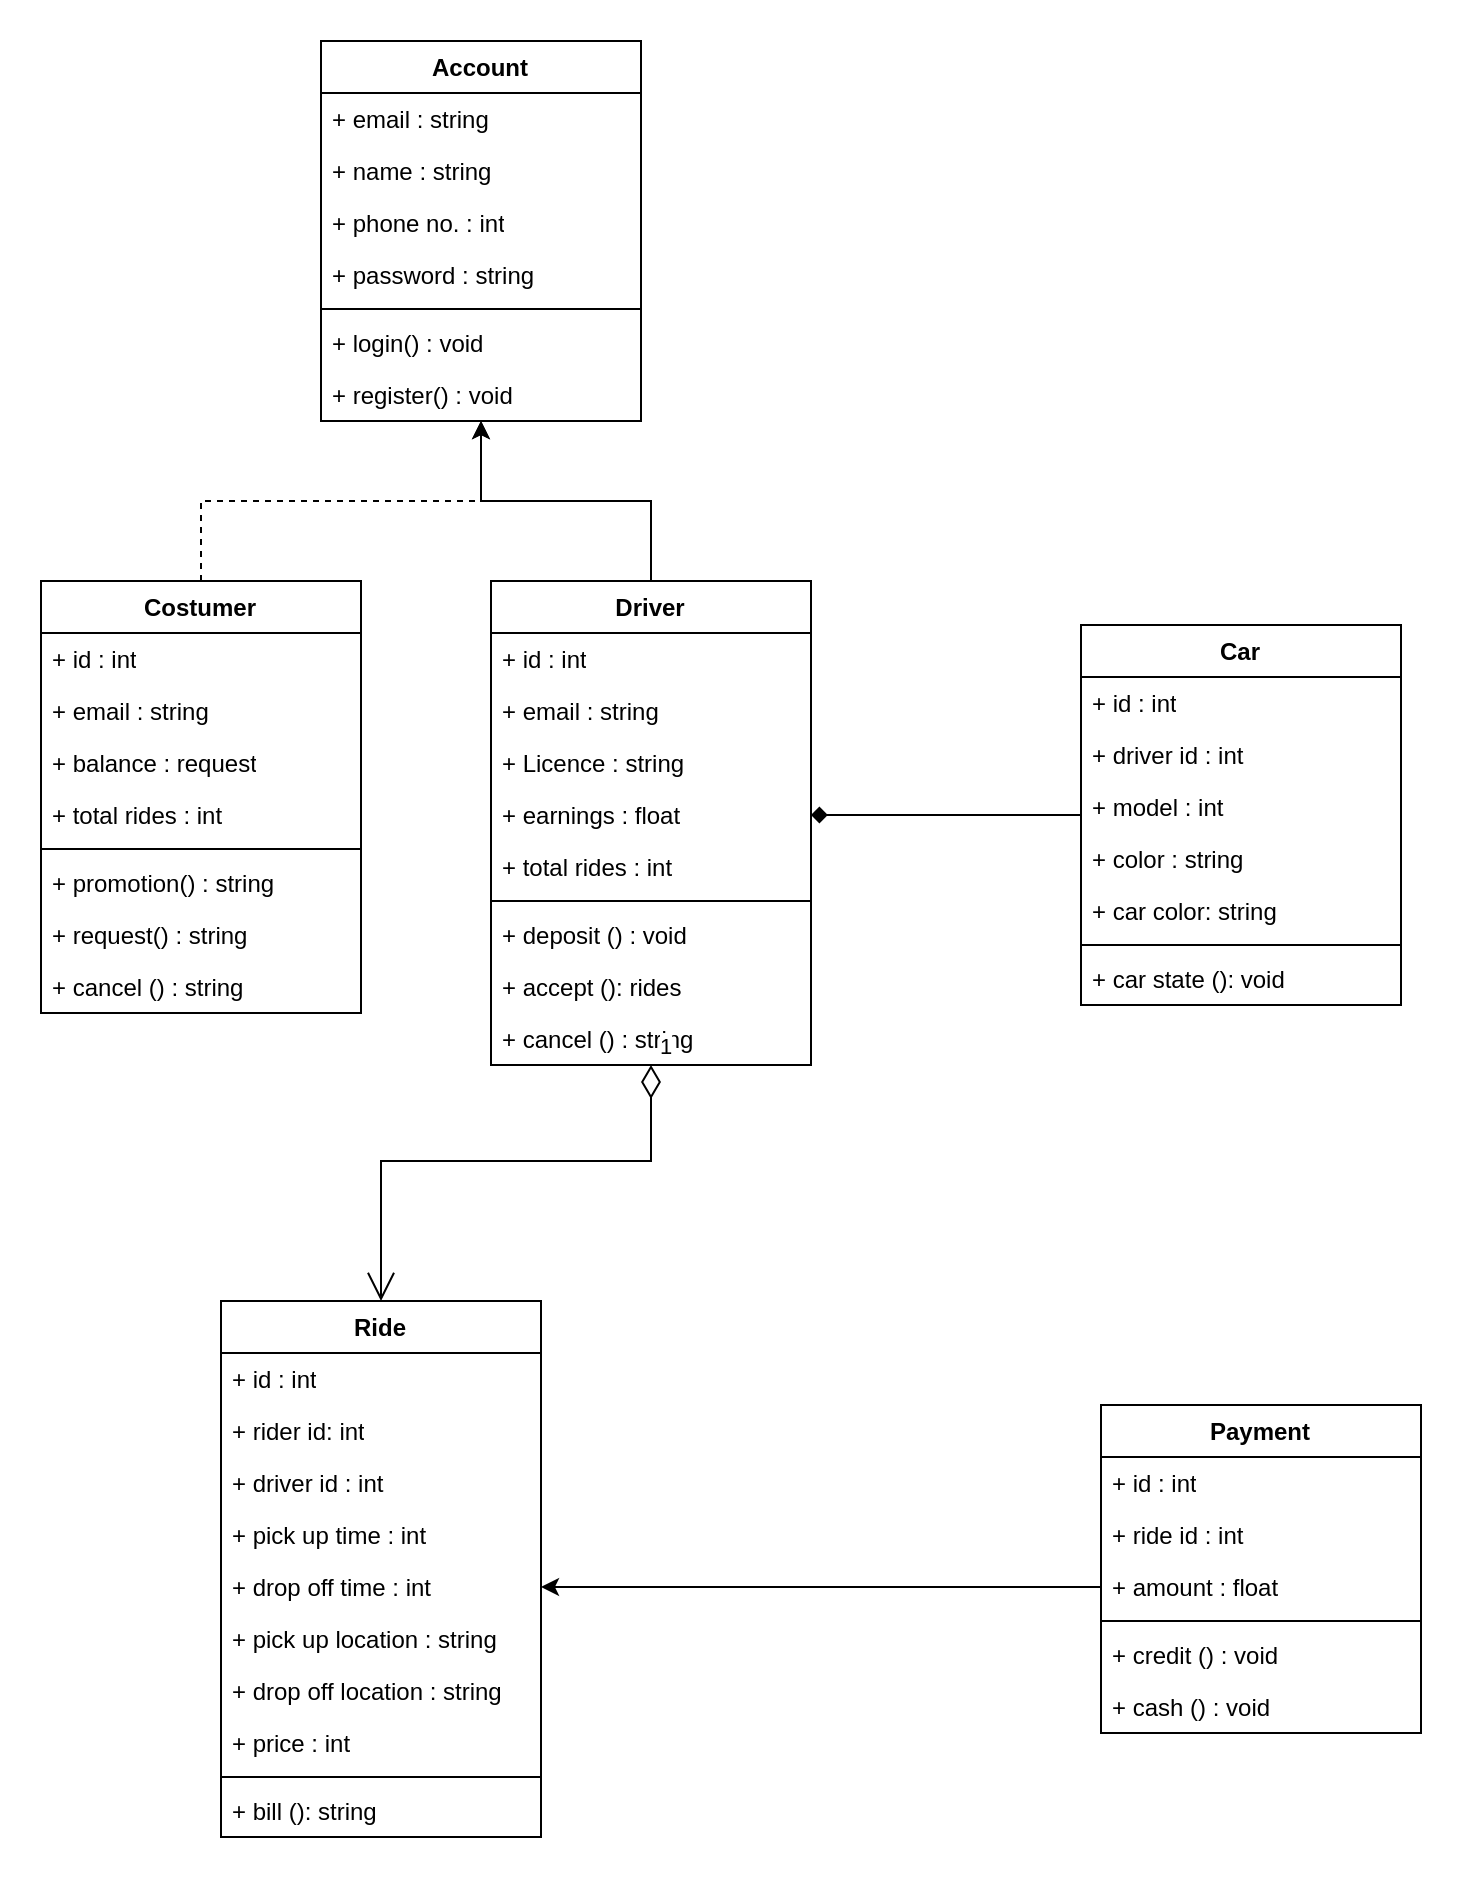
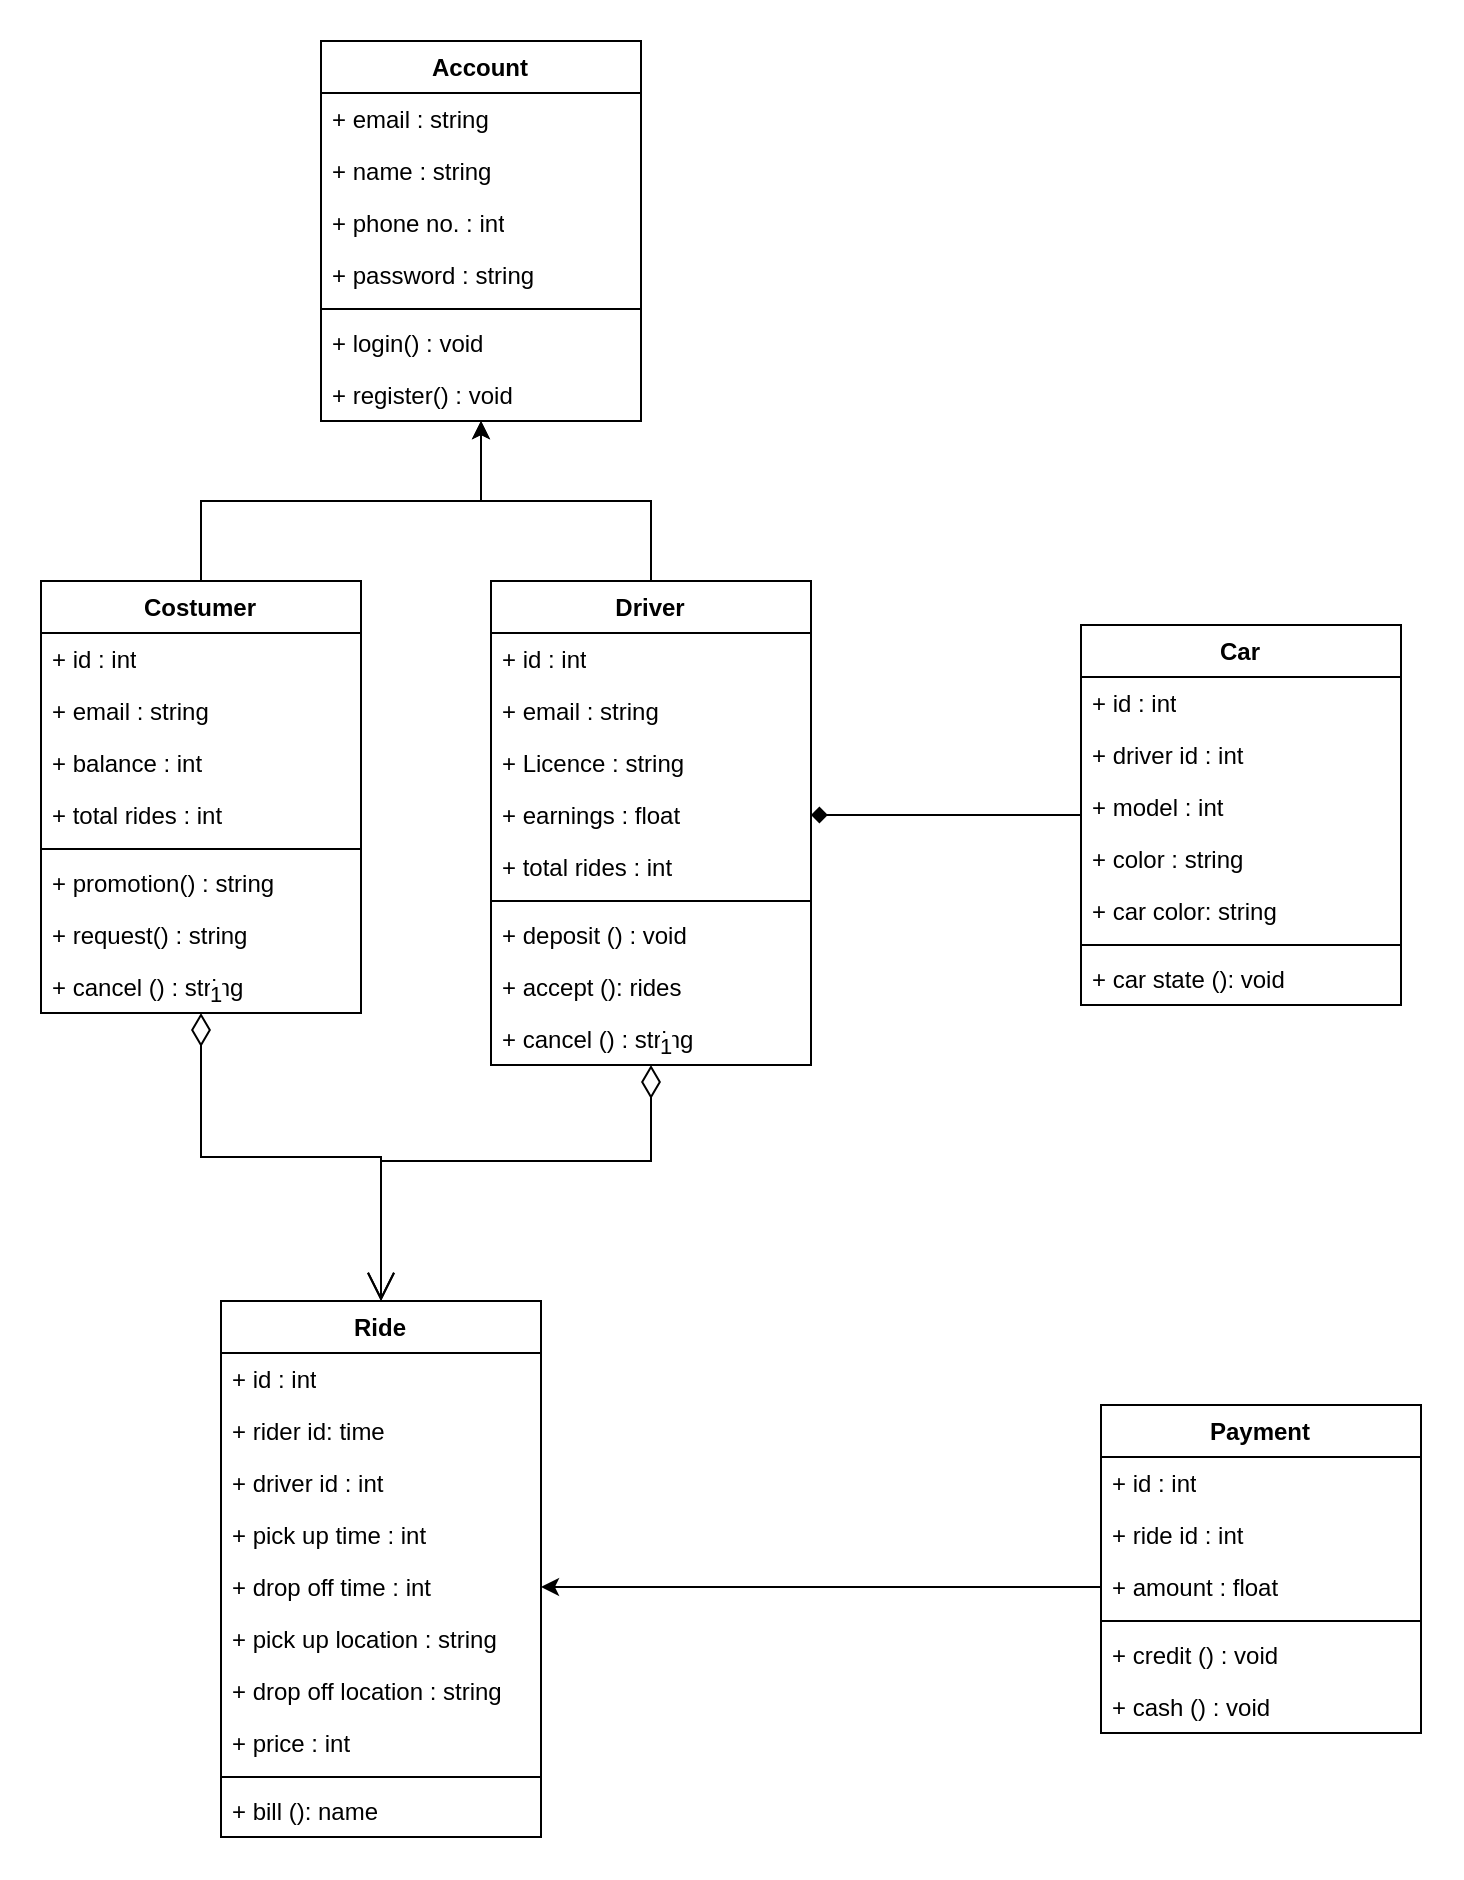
edge "Costumer" -> "Account": style dashed -> solid
node "+ balance : request": label "+ balance : request" -> "+ balance : int"
edge "Costumer" -- "Ride": added, label "1"
node "+ rider id: int": label "+ rider id: int" -> "+ rider id: time"
node "+ bill (): string": label "+ bill (): string" -> "+ bill (): name"
